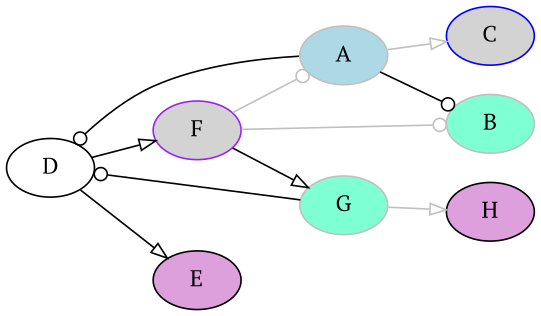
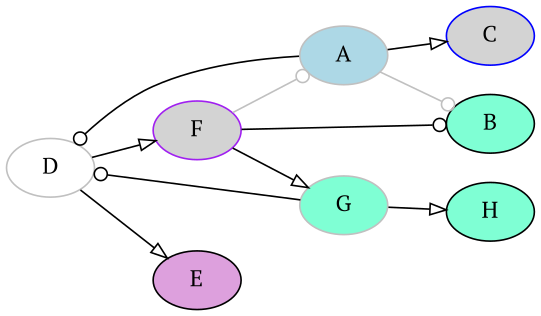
edge "A" -> "C": color gray -> black
edge "A" -> "B": color black -> gray
node "B": color gray -> black
edge "F" -> "B": color gray -> black
node "D": color black -> gray
edge "G" -> "H": color gray -> black
node "H": fillcolor plum -> aquamarine
